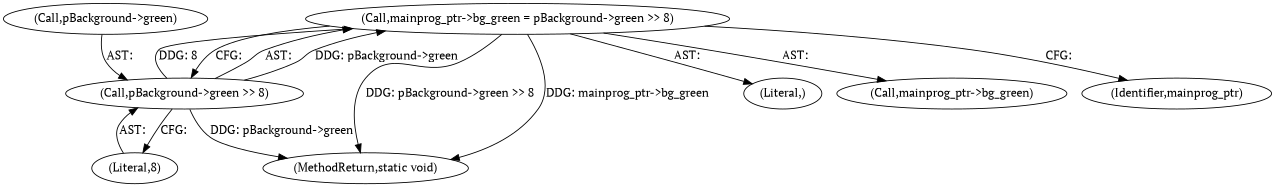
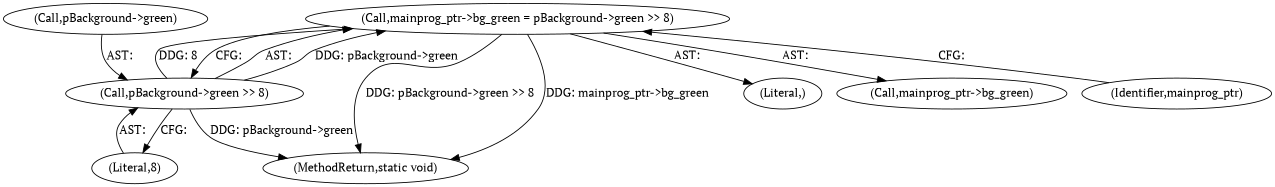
edge "(Call,mainprog_ptr->bg_green = pBackground->green >> 8)" -> "(Identifier,mainprog_ptr)": reversed
